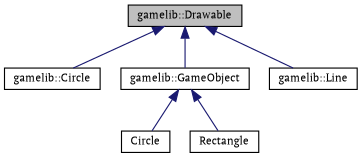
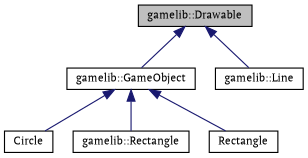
node "gamelib::Circle": removed
node "gamelib::Rectangle": added
